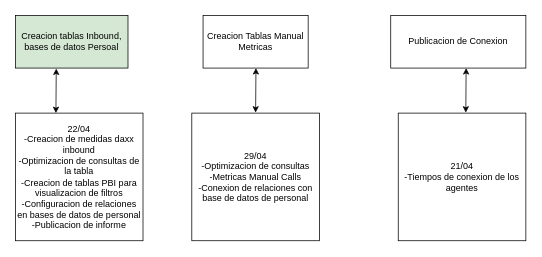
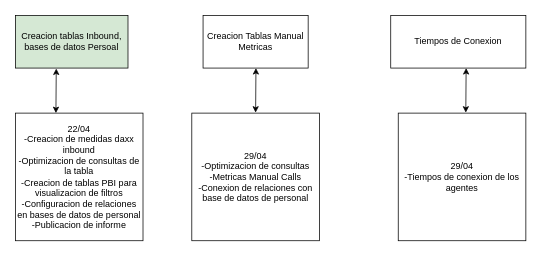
node "Publicacion de Conexion": label "Publicacion de Conexion" -> "Tiempos de Conexion"
node "21/04 -Tiempos de conexion de los agentes": label "21/04 -Tiempos de conexion de los agentes" -> "29/04 -Tiempos de conexion de los agentes"
